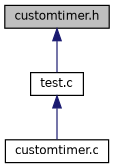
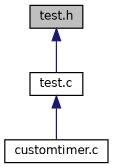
node "customtimer.h": label "customtimer.h" -> "test.h"
